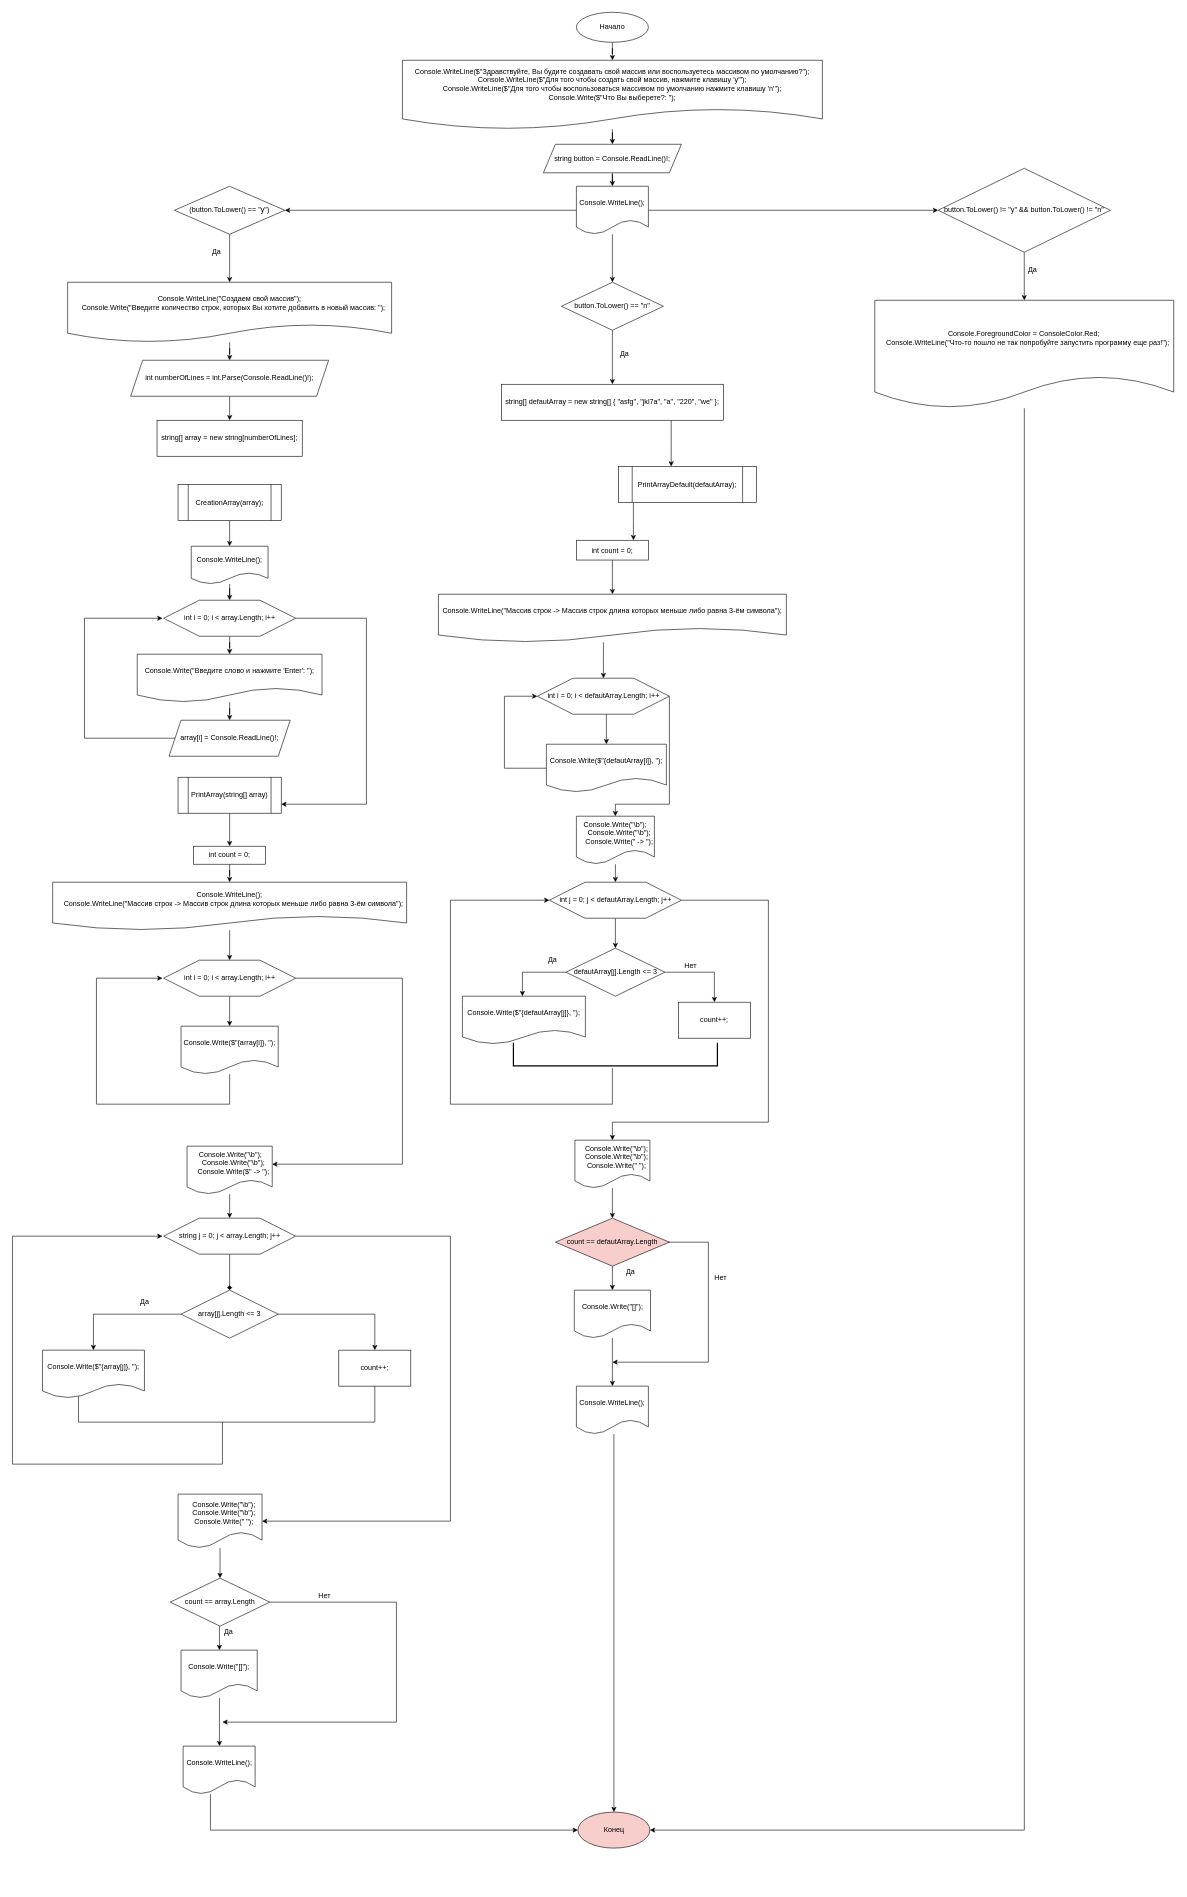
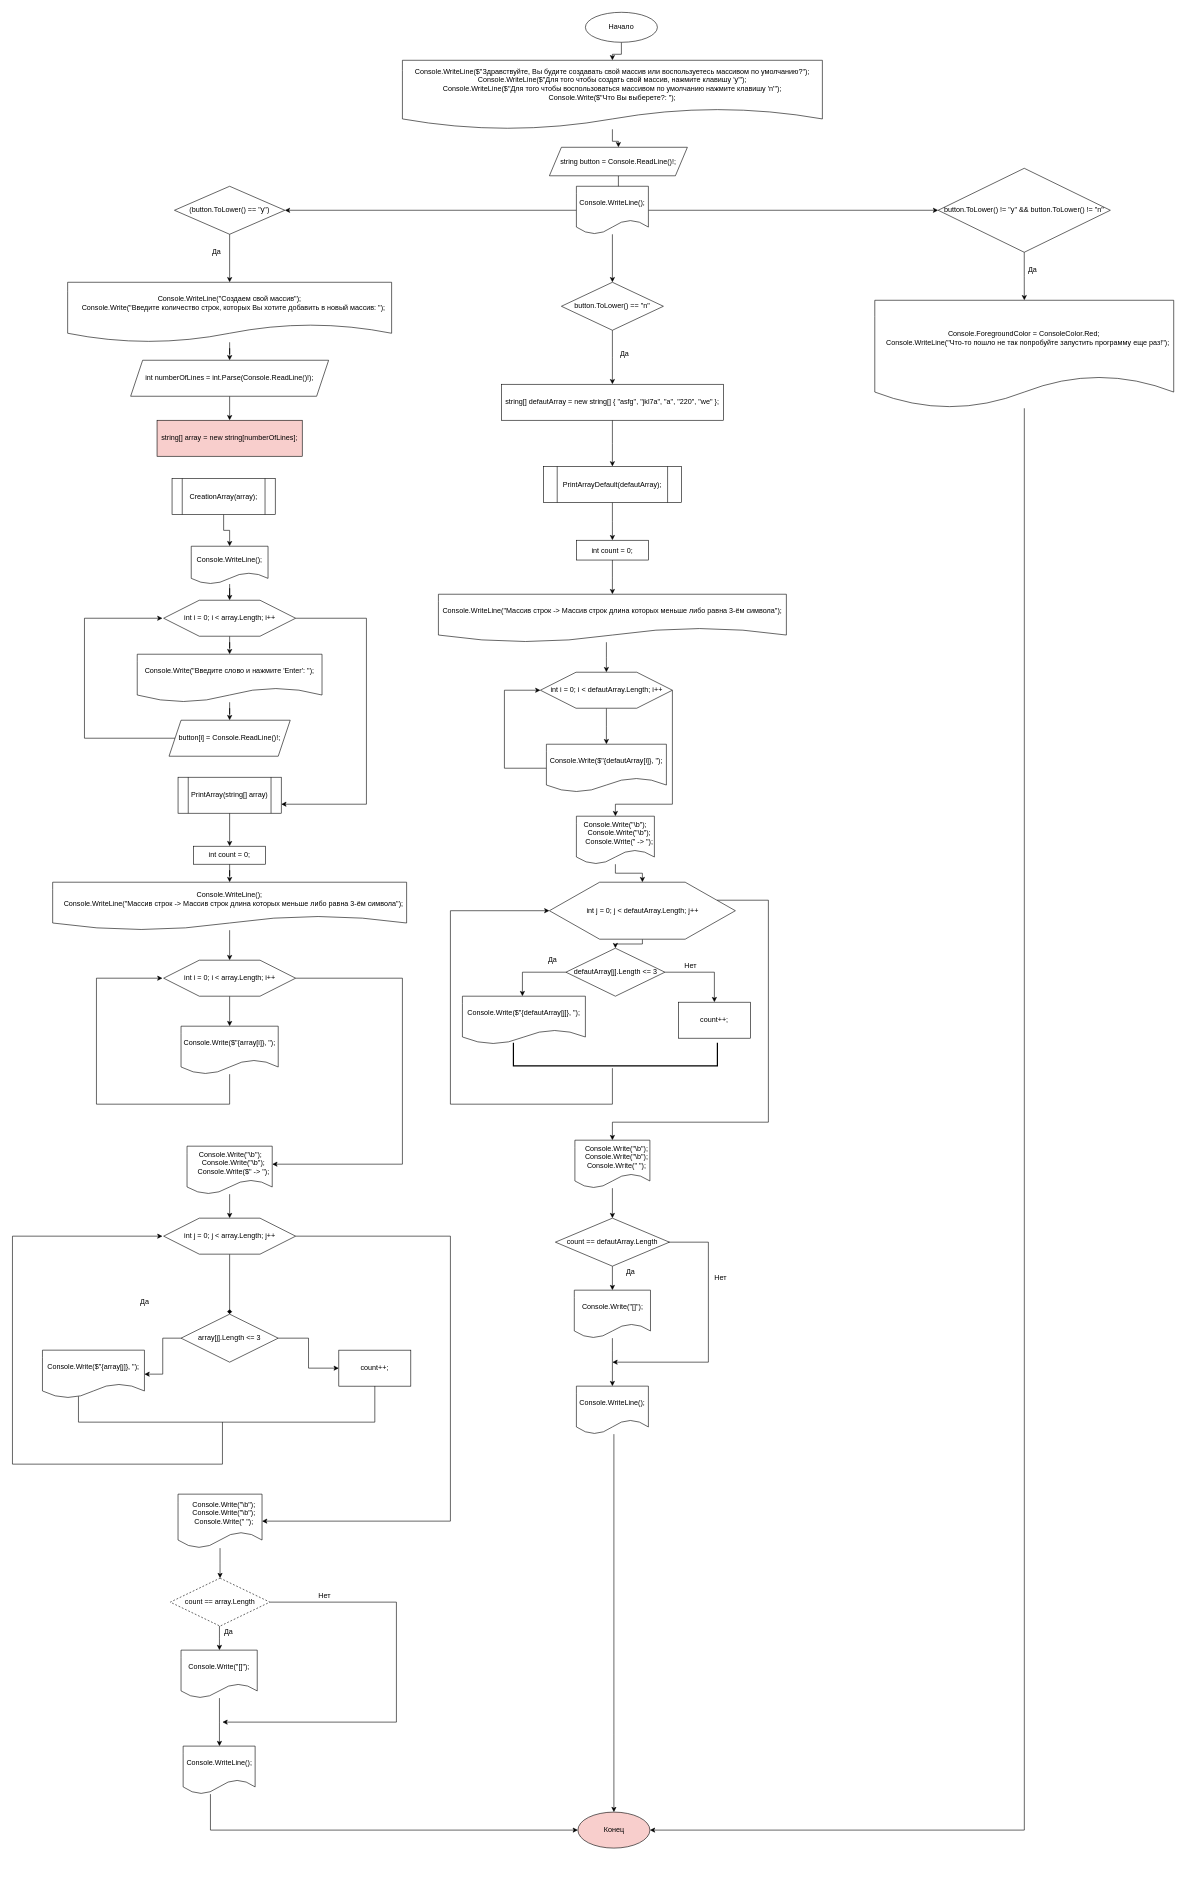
node "Начало": moved (612, 27) -> (621, 27)
node "string button = Console.ReadLine()!;": moved (612, 159) -> (618, 162)
node "string[] array = new string[numberOfLines];": fillcolor #ffffff -> #f8cecc
node "PrintArrayDefault(defautArray);": moved (687, 485) -> (612, 485)
node "CreationArray(array);": moved (230, 503) -> (224, 497)
node "int i = 0; i < defautArray.Length; i++": moved (603, 696) -> (606, 690)
node "array[i] = Console.ReadLine()!;": label "array[i] = Console.ReadLine()!;" -> "button[i] = Console.ReadLine()!;"
node "int j = 0; j < defautArray.Length; j++": size 132x36 -> 186x57
node "string j = 0; j < array.Length; j++": label "string j = 0; j < array.Length; j++" -> "int j = 0; j < array.Length; j++"
node "count == defautArray.Length": fillcolor #f8cecc -> #ffffff
node "array[j].Length <= 3": moved (230, 1314) -> (230, 1338)
node "count == array.Length": style solid -> dashed
